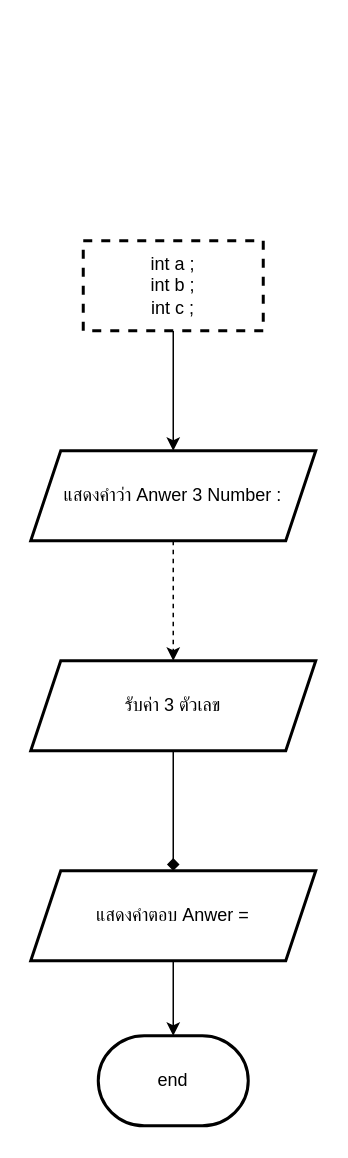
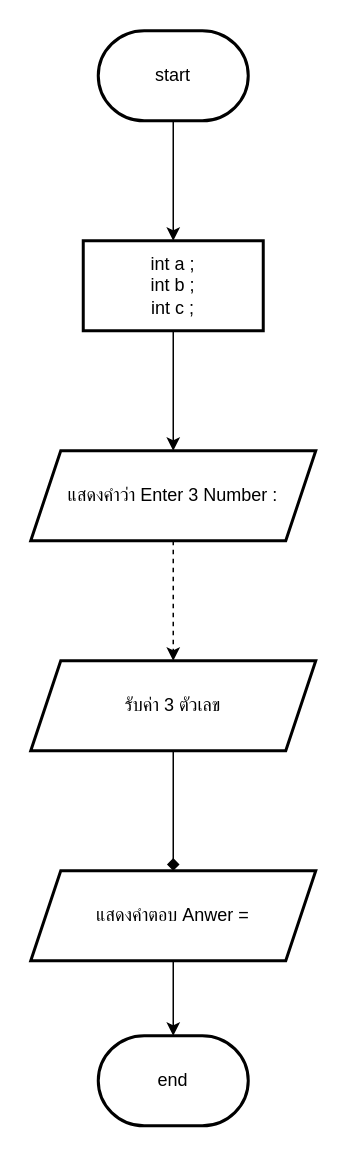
node "start": added
edge "start" -> "int a ; int b ; int c ;": added
node "int a ; int b ; int c ;": style dashed -> solid
node "แสดงคำว่า Anwer 3 Number :": label "แสดงคำว่า Anwer 3 Number :" -> "แสดงคำว่า Enter 3 Number :"
